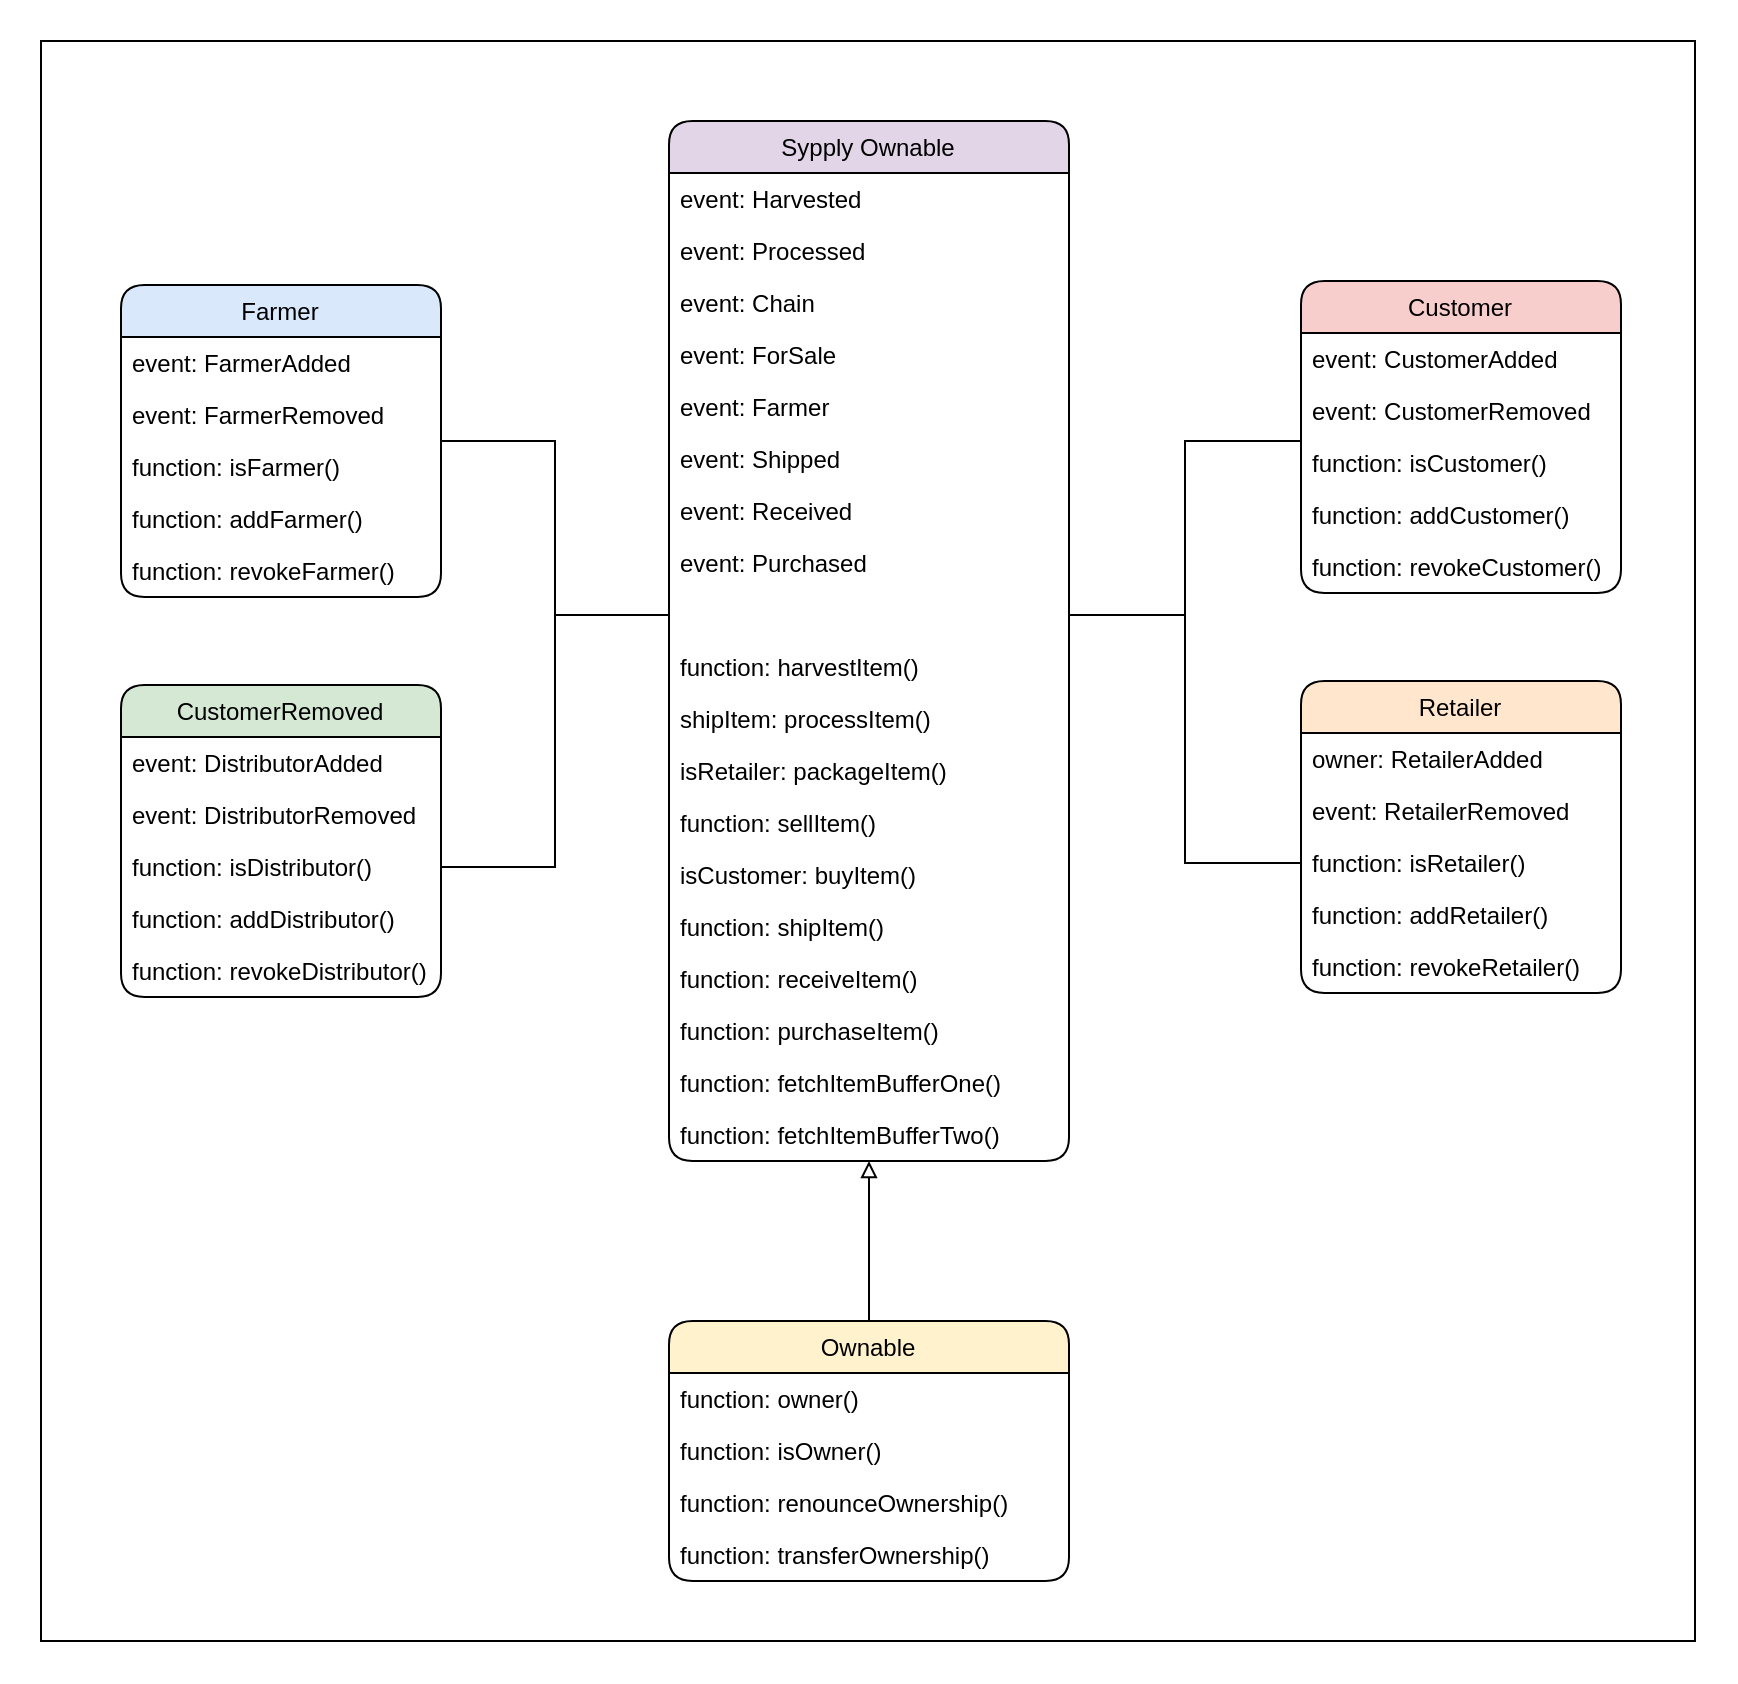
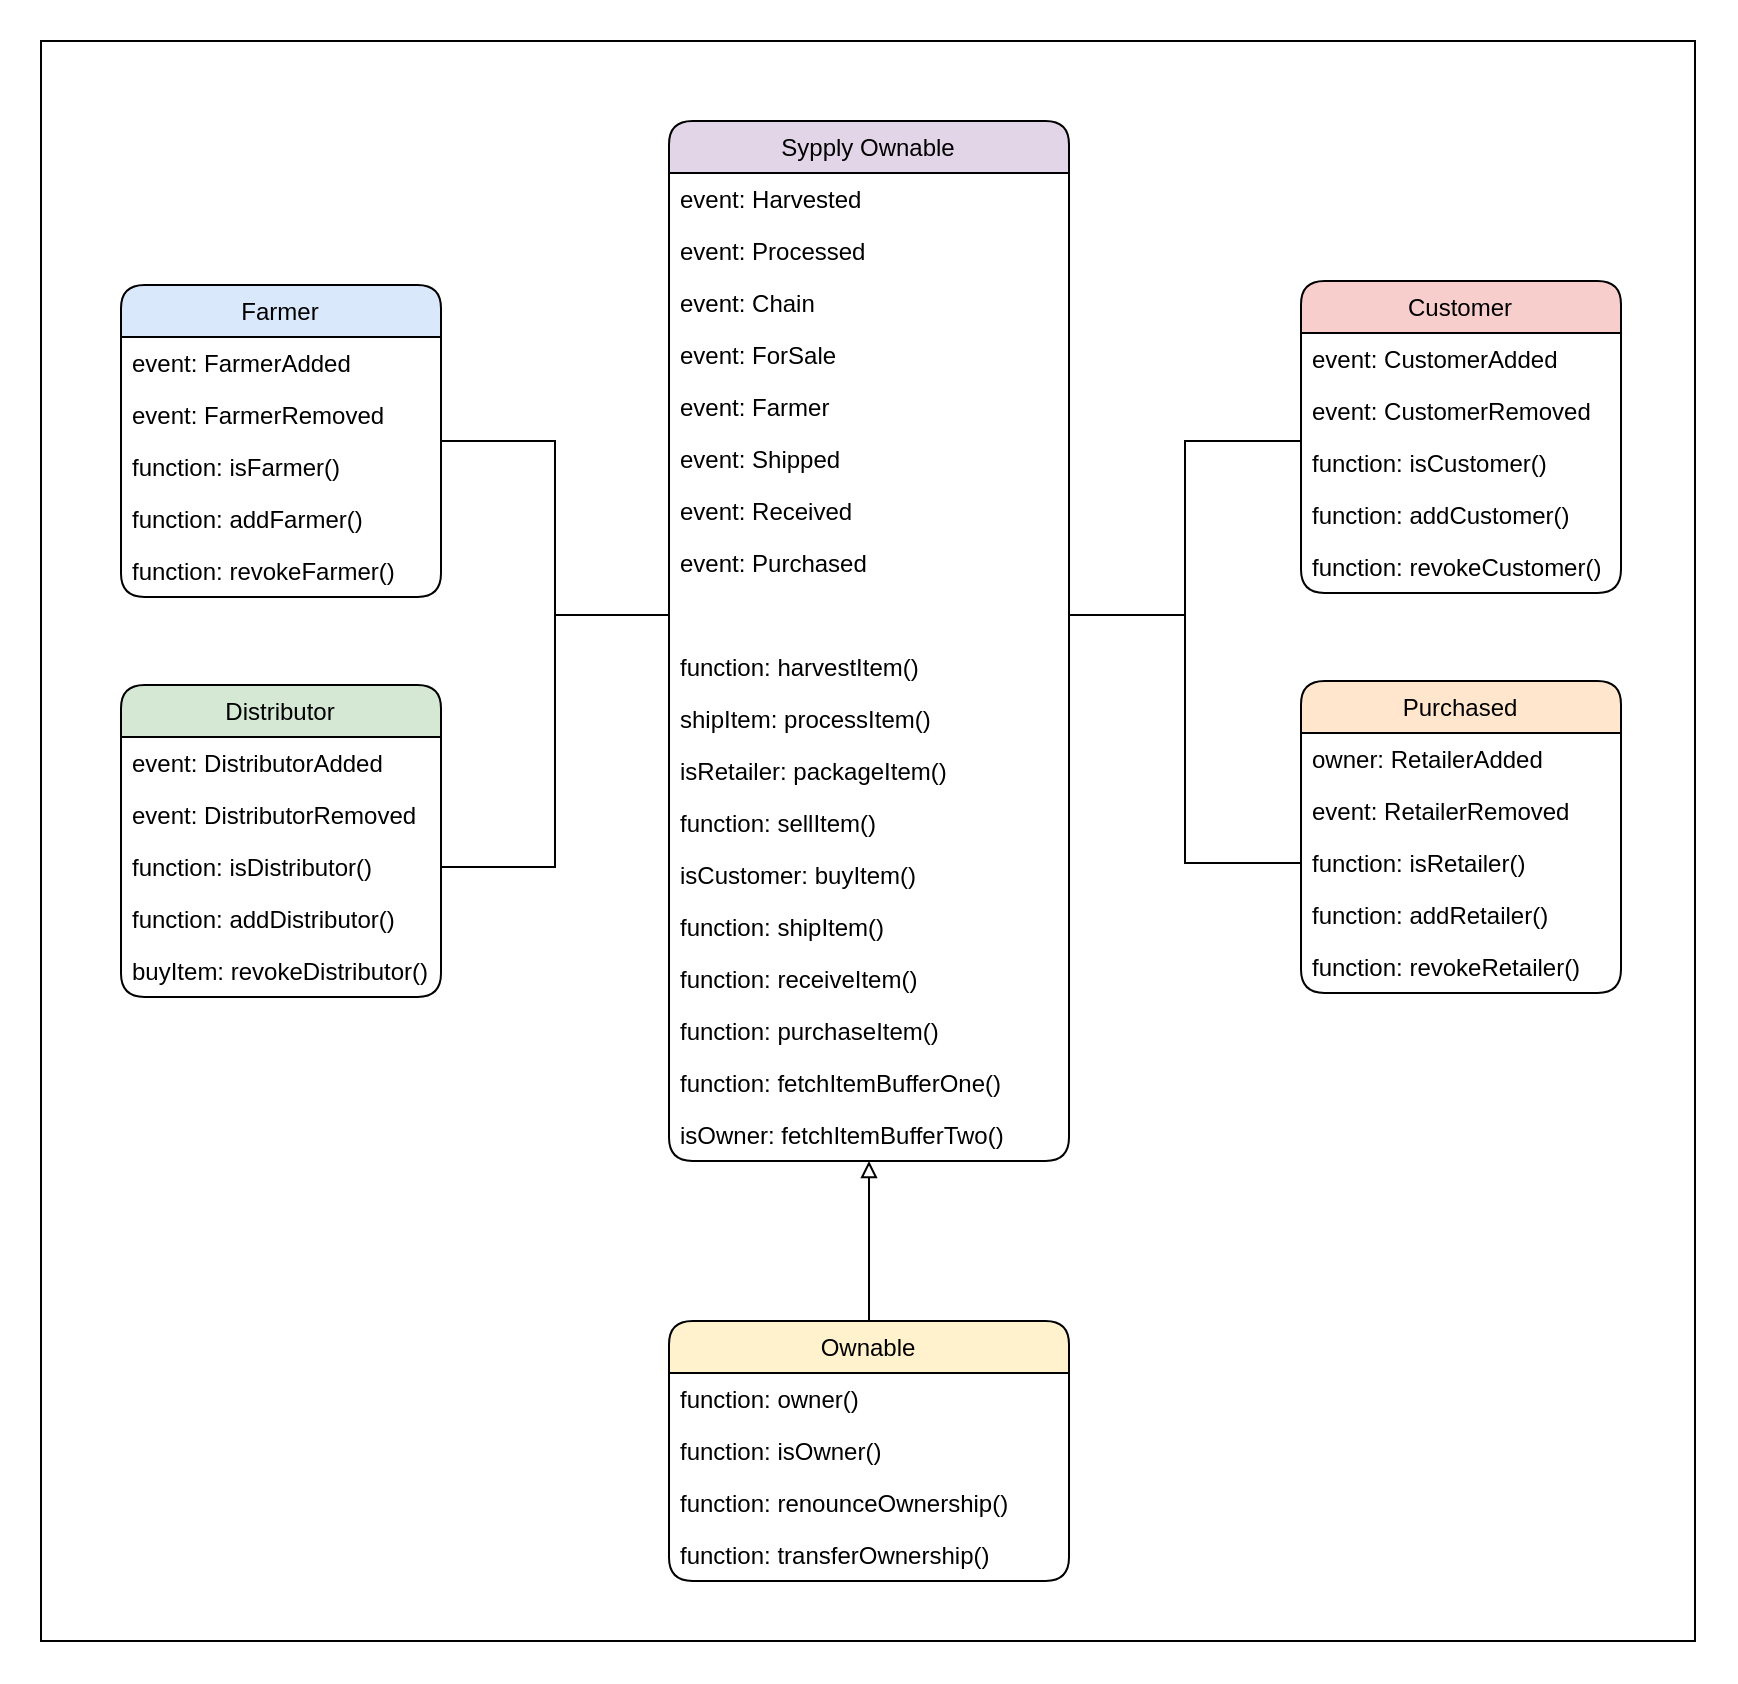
node "Retailer": label "Retailer" -> "Purchased"
node "CustomerRemoved": label "CustomerRemoved" -> "Distributor"
node "function: revokeDistributor()": label "function: revokeDistributor()" -> "buyItem: revokeDistributor()"
node "function: fetchItemBufferTwo()": label "function: fetchItemBufferTwo()" -> "isOwner: fetchItemBufferTwo()"
